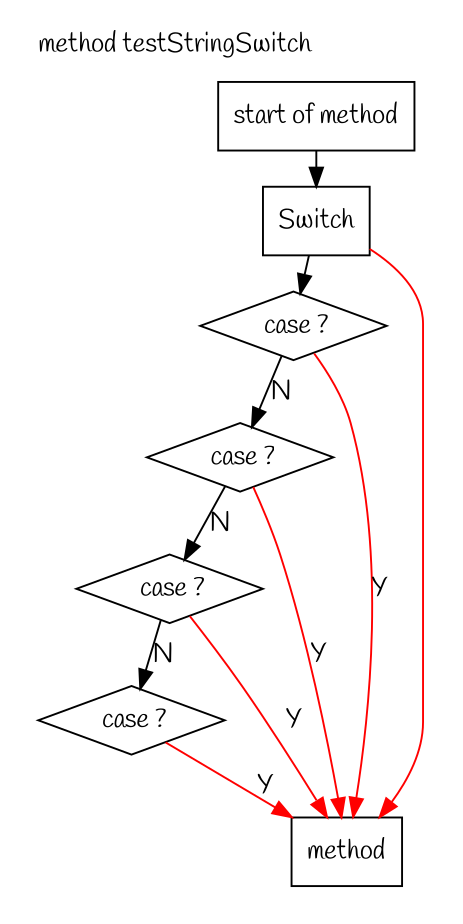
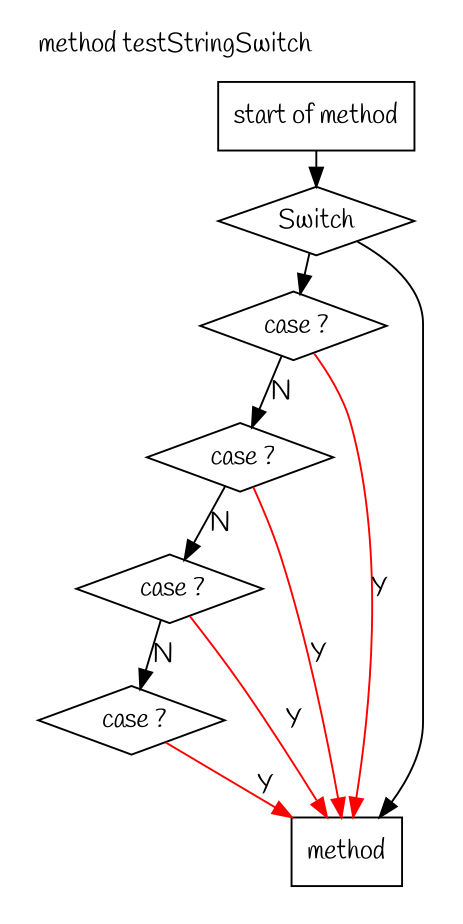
node "Switch": shape box -> diamond
edge "Switch" -> "method": color red -> black
